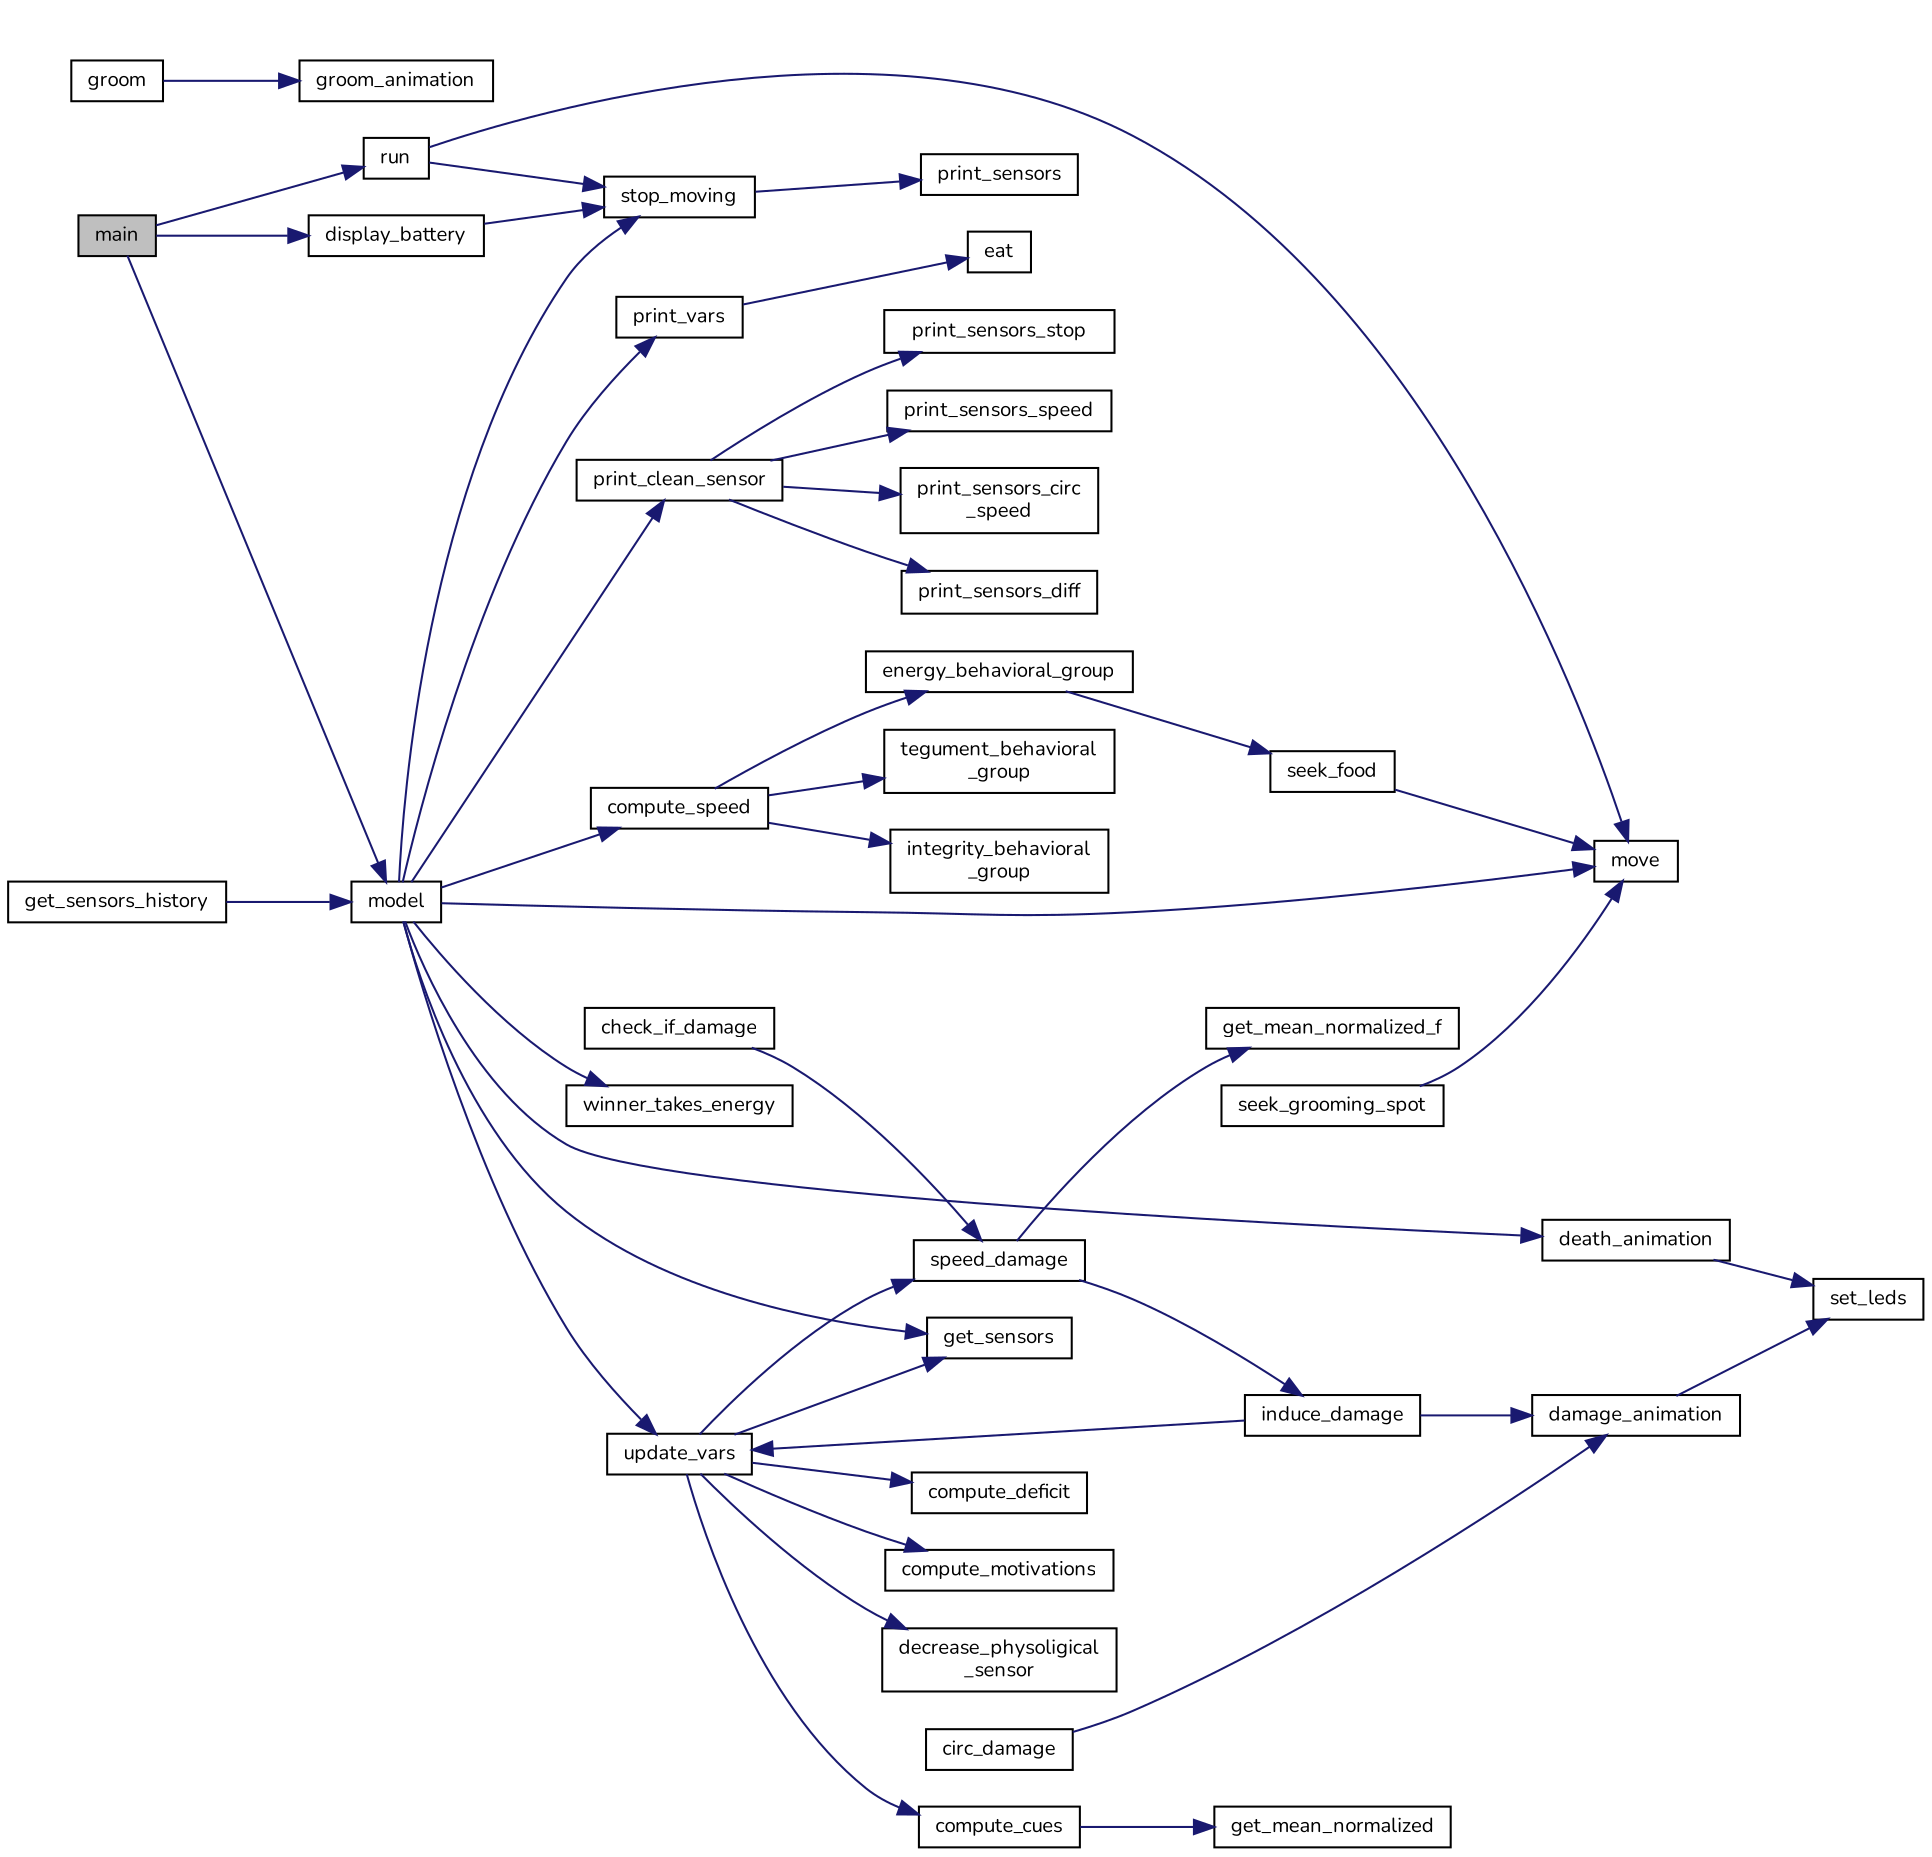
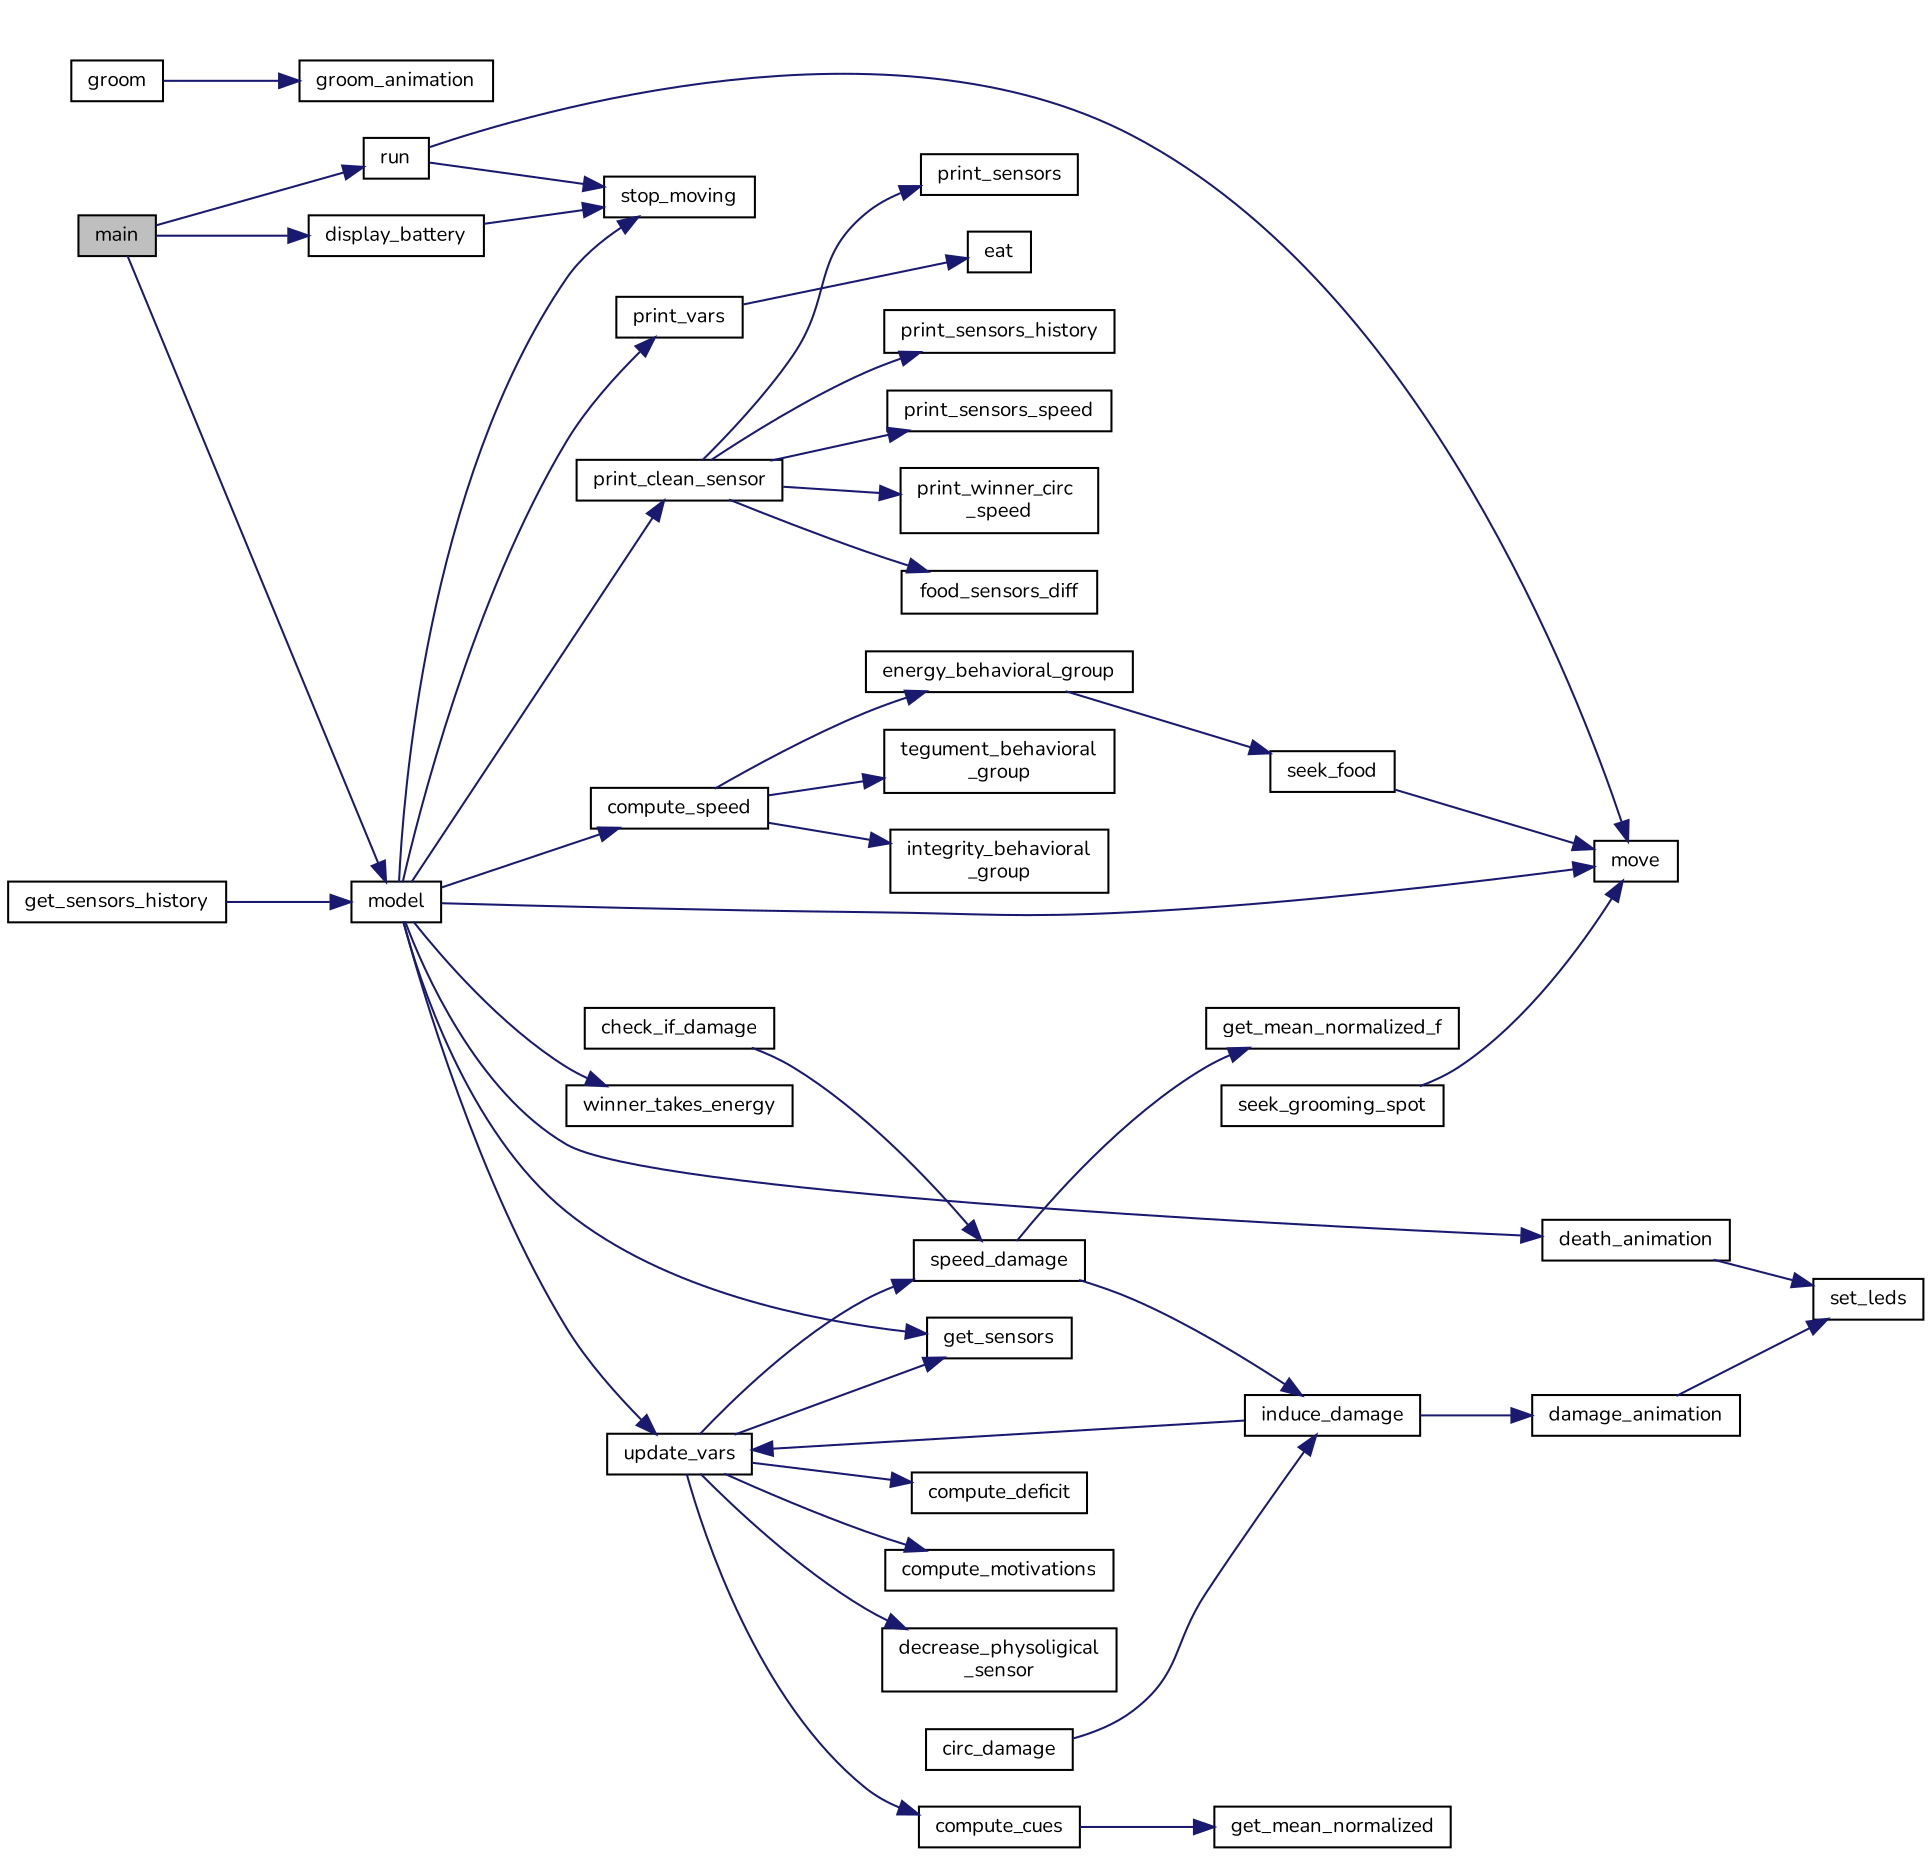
edge "stop_moving" -> "print_sensors": now "print_clean_sensor" -> "print_sensors"
node "print_sensors_stop": label "print_sensors_stop" -> "print_sensors_history"
node "print_sensors_circ _speed": label "print_sensors_circ _speed" -> "print_winner_circ _speed"
node "print_sensors_diff": label "print_sensors_diff" -> "food_sensors_diff"
edge "circ_damage" -> "damage_animation": now "circ_damage" -> "induce_damage"
